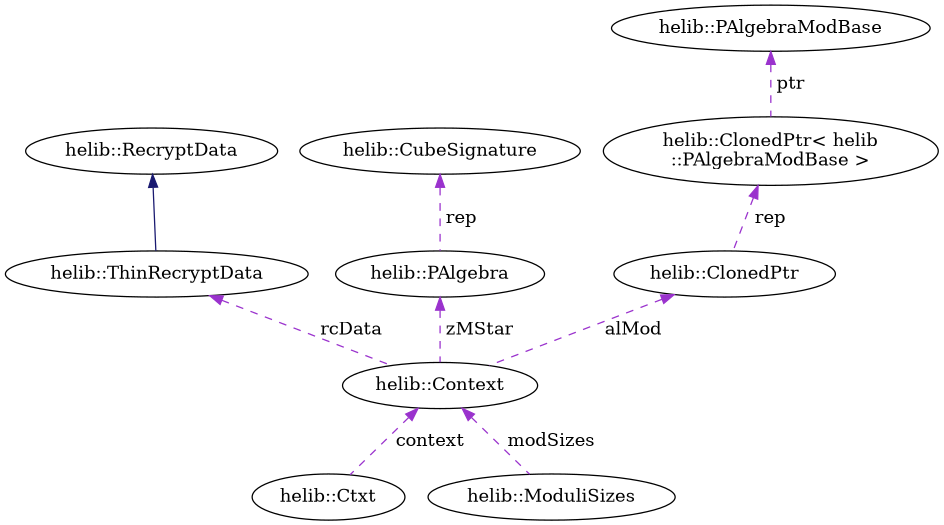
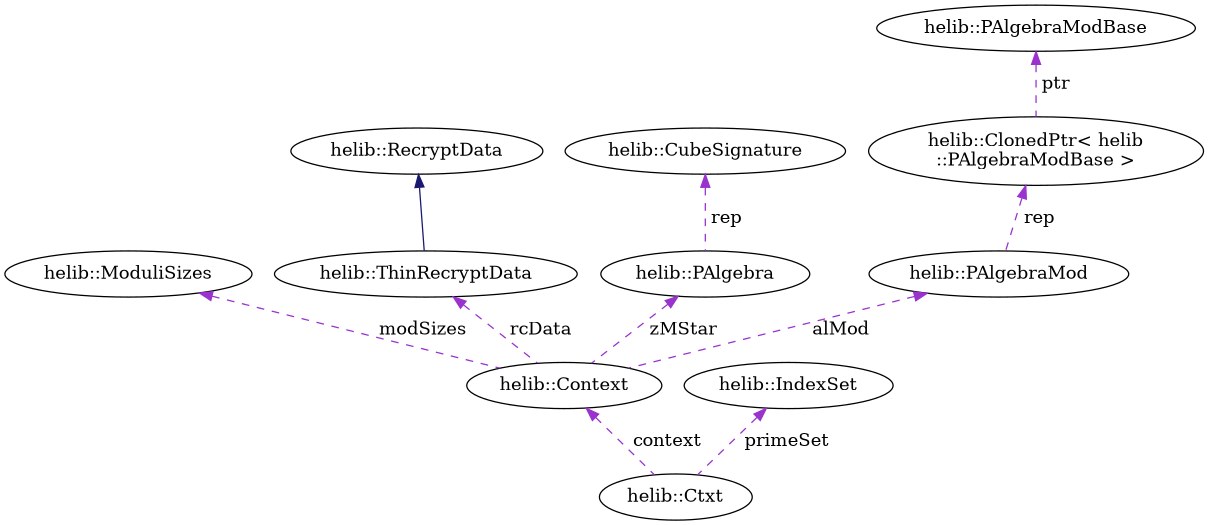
node "helib::ClonedPtr": label "helib::ClonedPtr" -> "helib::PAlgebraMod"
node "helib::IndexSet": added
edge "helib::ModuliSizes" -> "helib::Context": reversed
